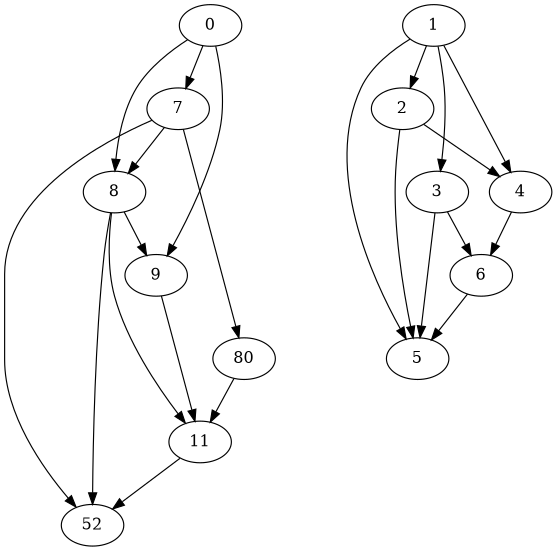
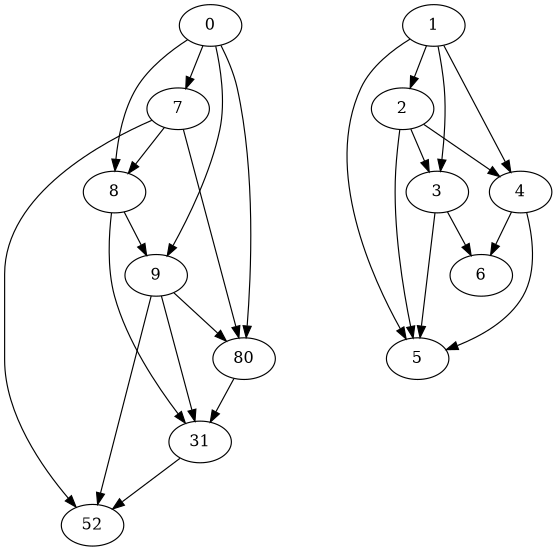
edge "2" -> "3": added
edge "0" -> "80": added
edge "6" -> "5": now "4" -> "5"
edge "9" -> "80": added
edge "8" -> "52": now "9" -> "52"
node "11": label "11" -> "31"
